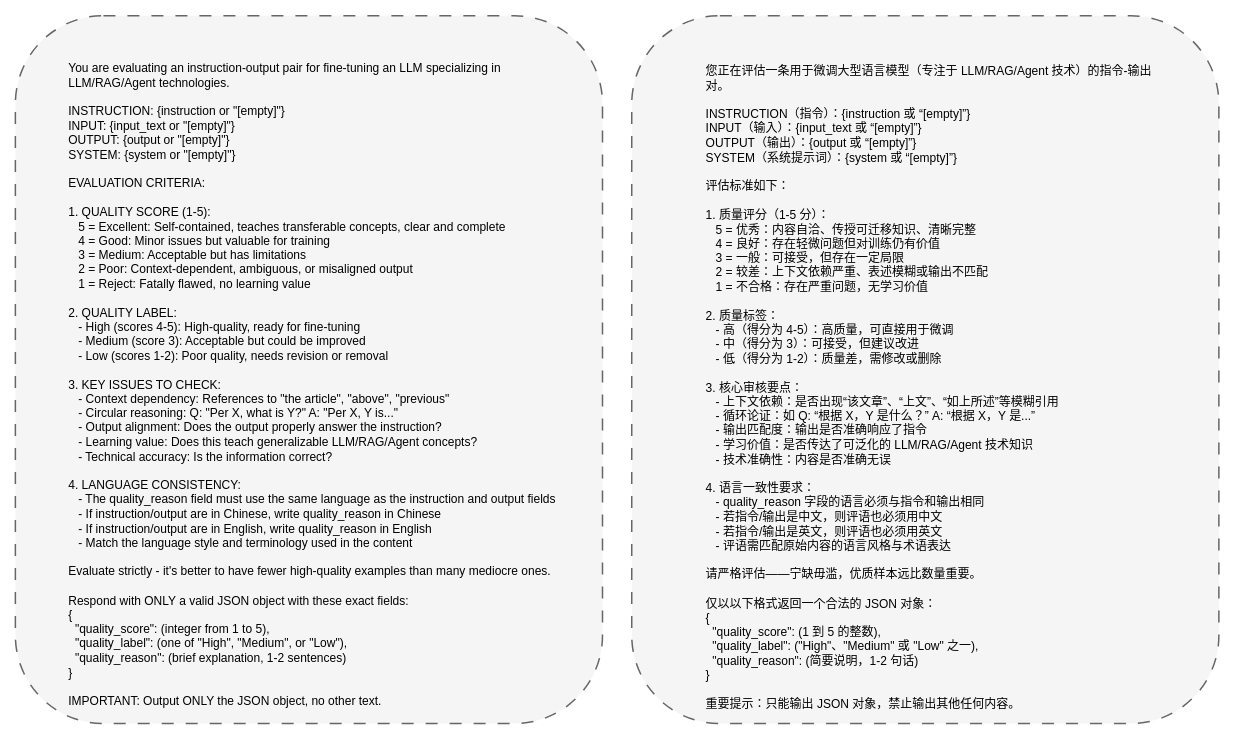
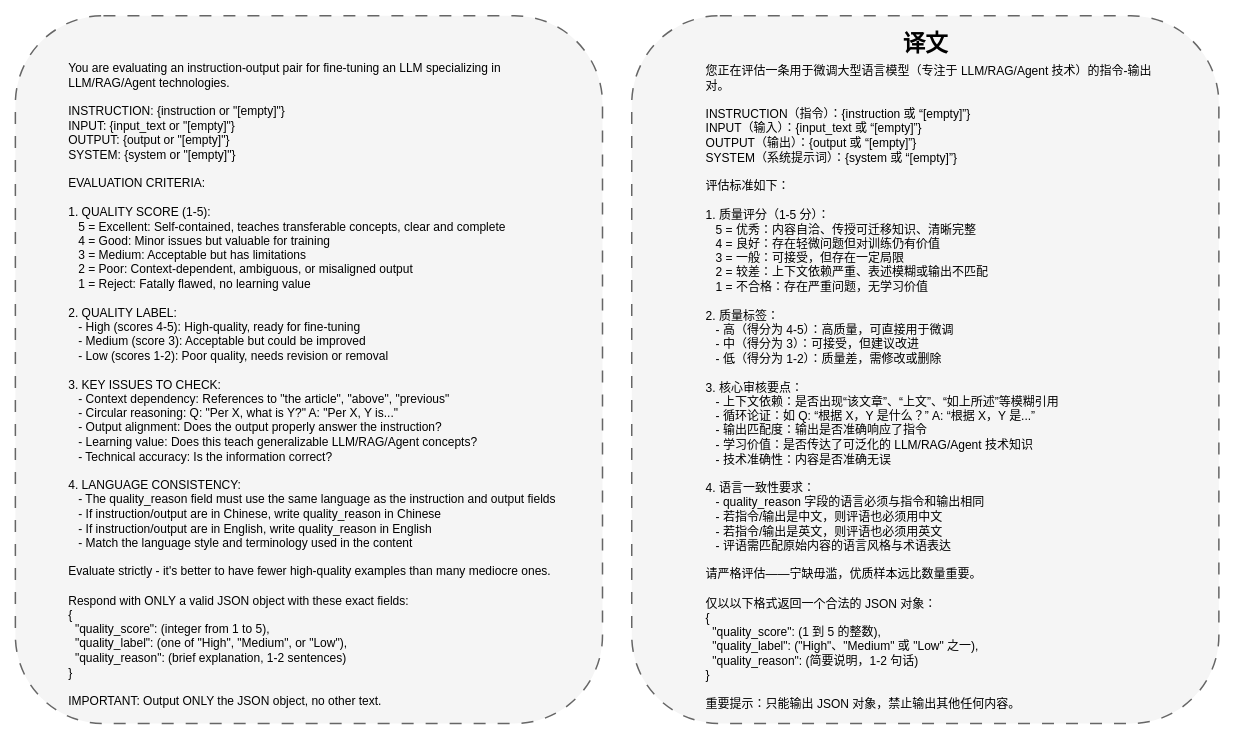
node "译文": added
